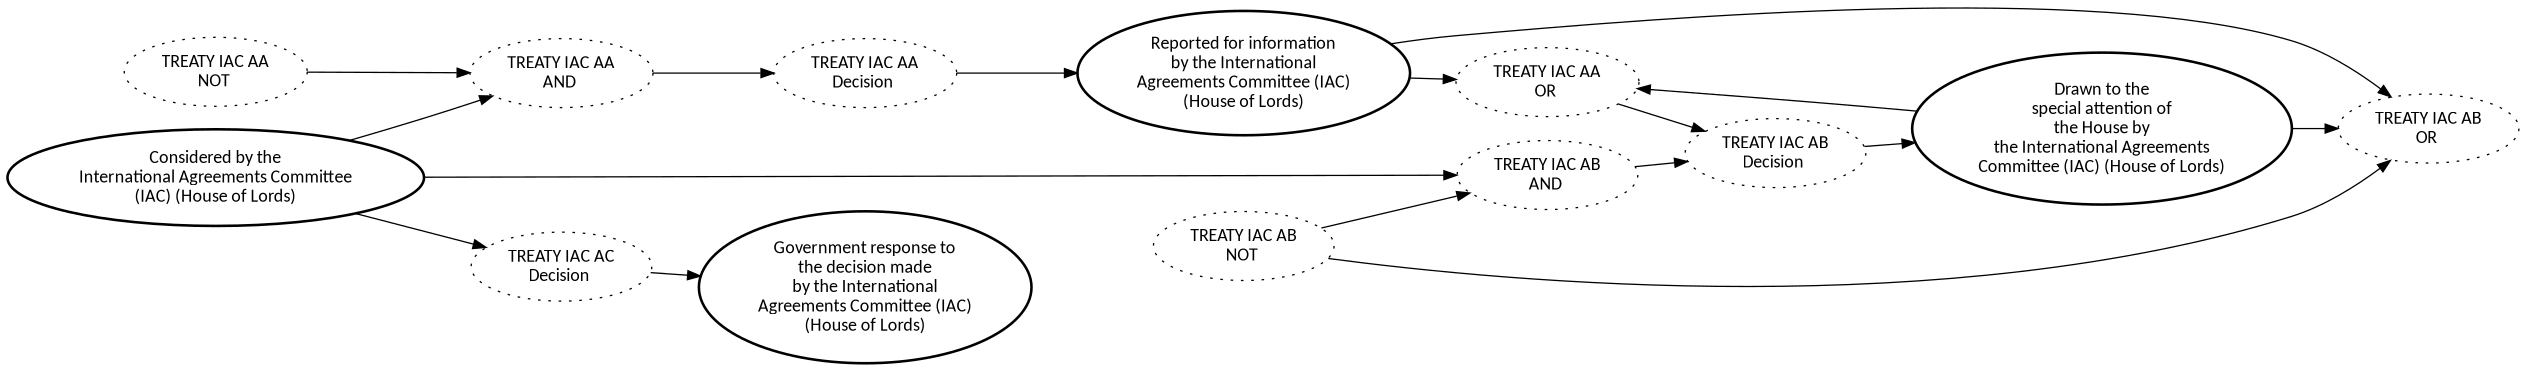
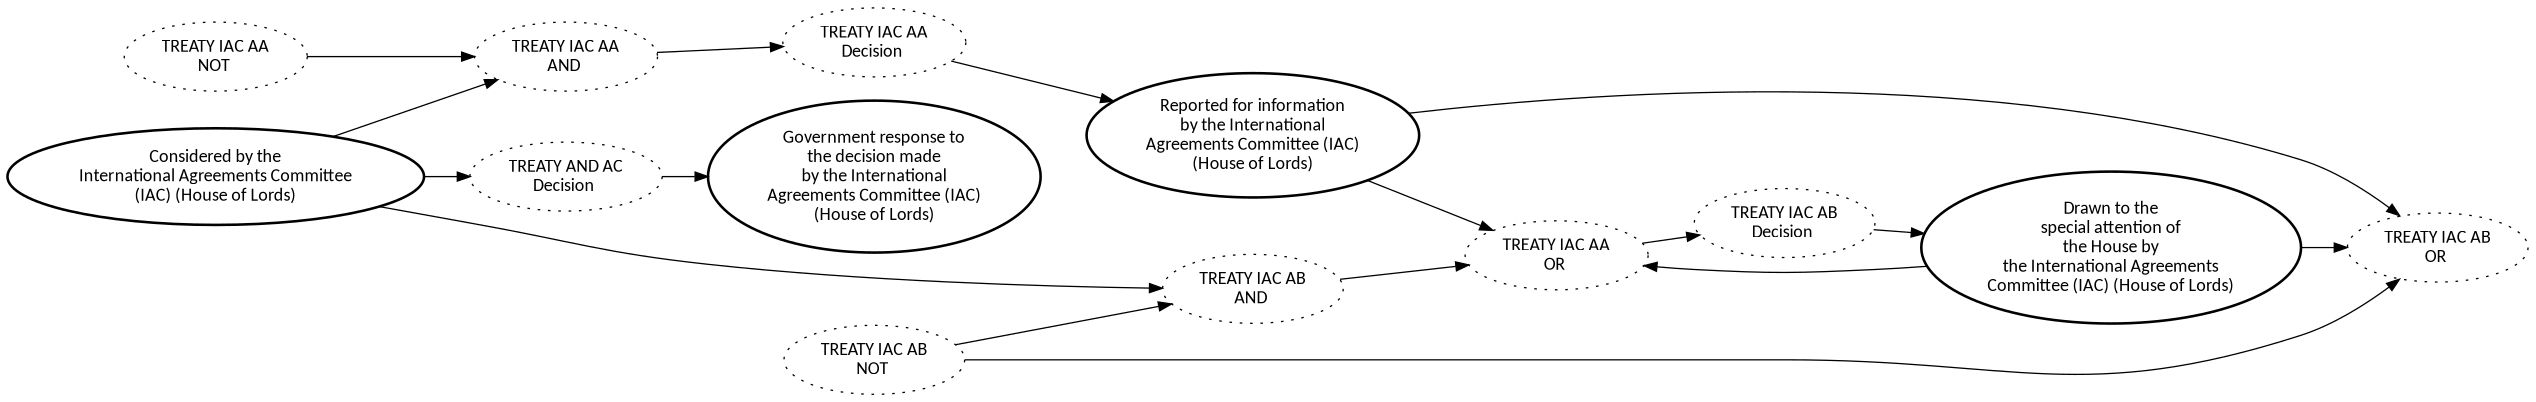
edge "TREATY IAC AB AND" -> "TREATY IAC AB Decision": now "TREATY IAC AB AND" -> "TREATY IAC AA OR"
node "TREATY IAC AC Decision": label "TREATY IAC AC Decision" -> "TREATY AND AC Decision"
